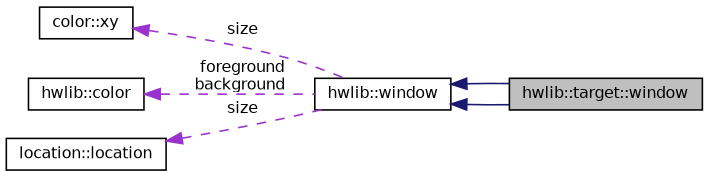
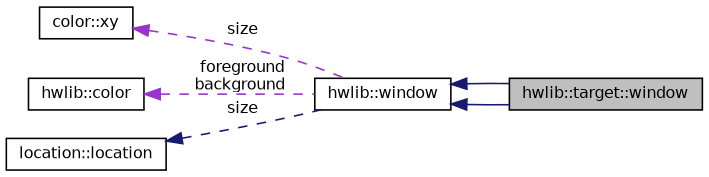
edge "hwlib::window" -> "location::location": color darkorchid3 -> midnightblue
